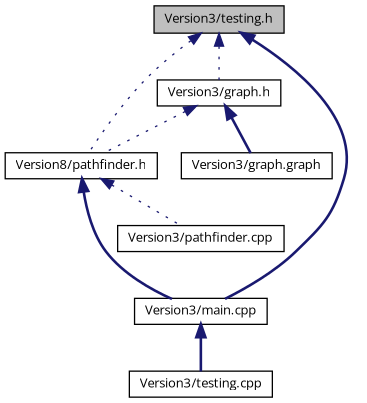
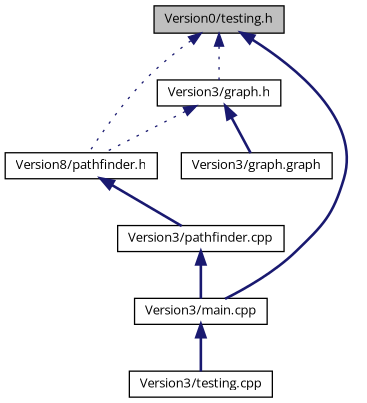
node "Version3/testing.h": label "Version3/testing.h" -> "Version0/testing.h"
edge "Version3/pathfinder.cpp" -> "Version8/pathfinder.h": style dotted -> bold
edge "Version3/main.cpp" -> "Version8/pathfinder.h": now "Version3/main.cpp" -> "Version3/pathfinder.cpp"
